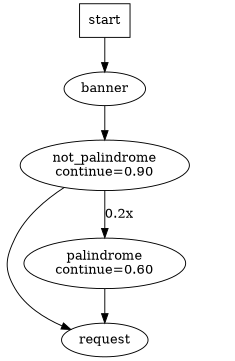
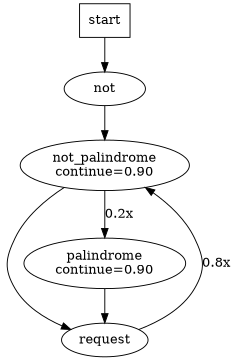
node "banner": label "banner" -> "not"
node "palindrome continue=0.60": label "palindrome continue=0.60" -> "palindrome continue=0.90"
edge "request" -> "not_palindrome continue=0.90": added, label "0.8x"
